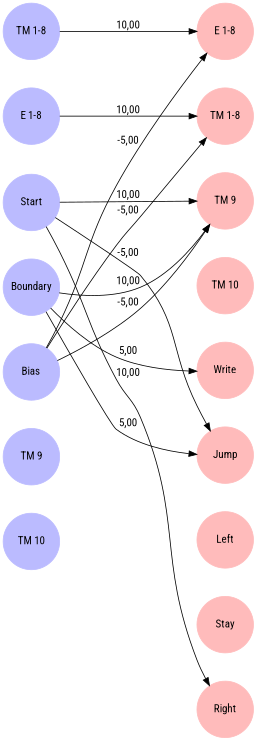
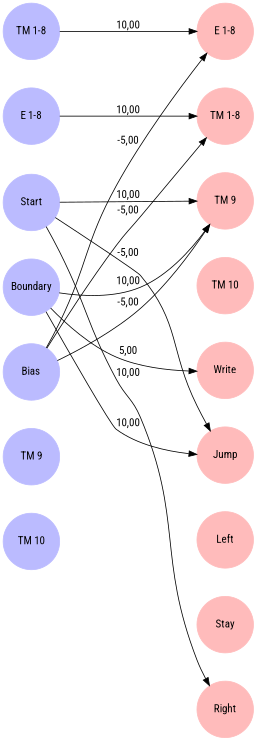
edge "Boundary" -> "Jump": label "5,00" -> "10,00"
